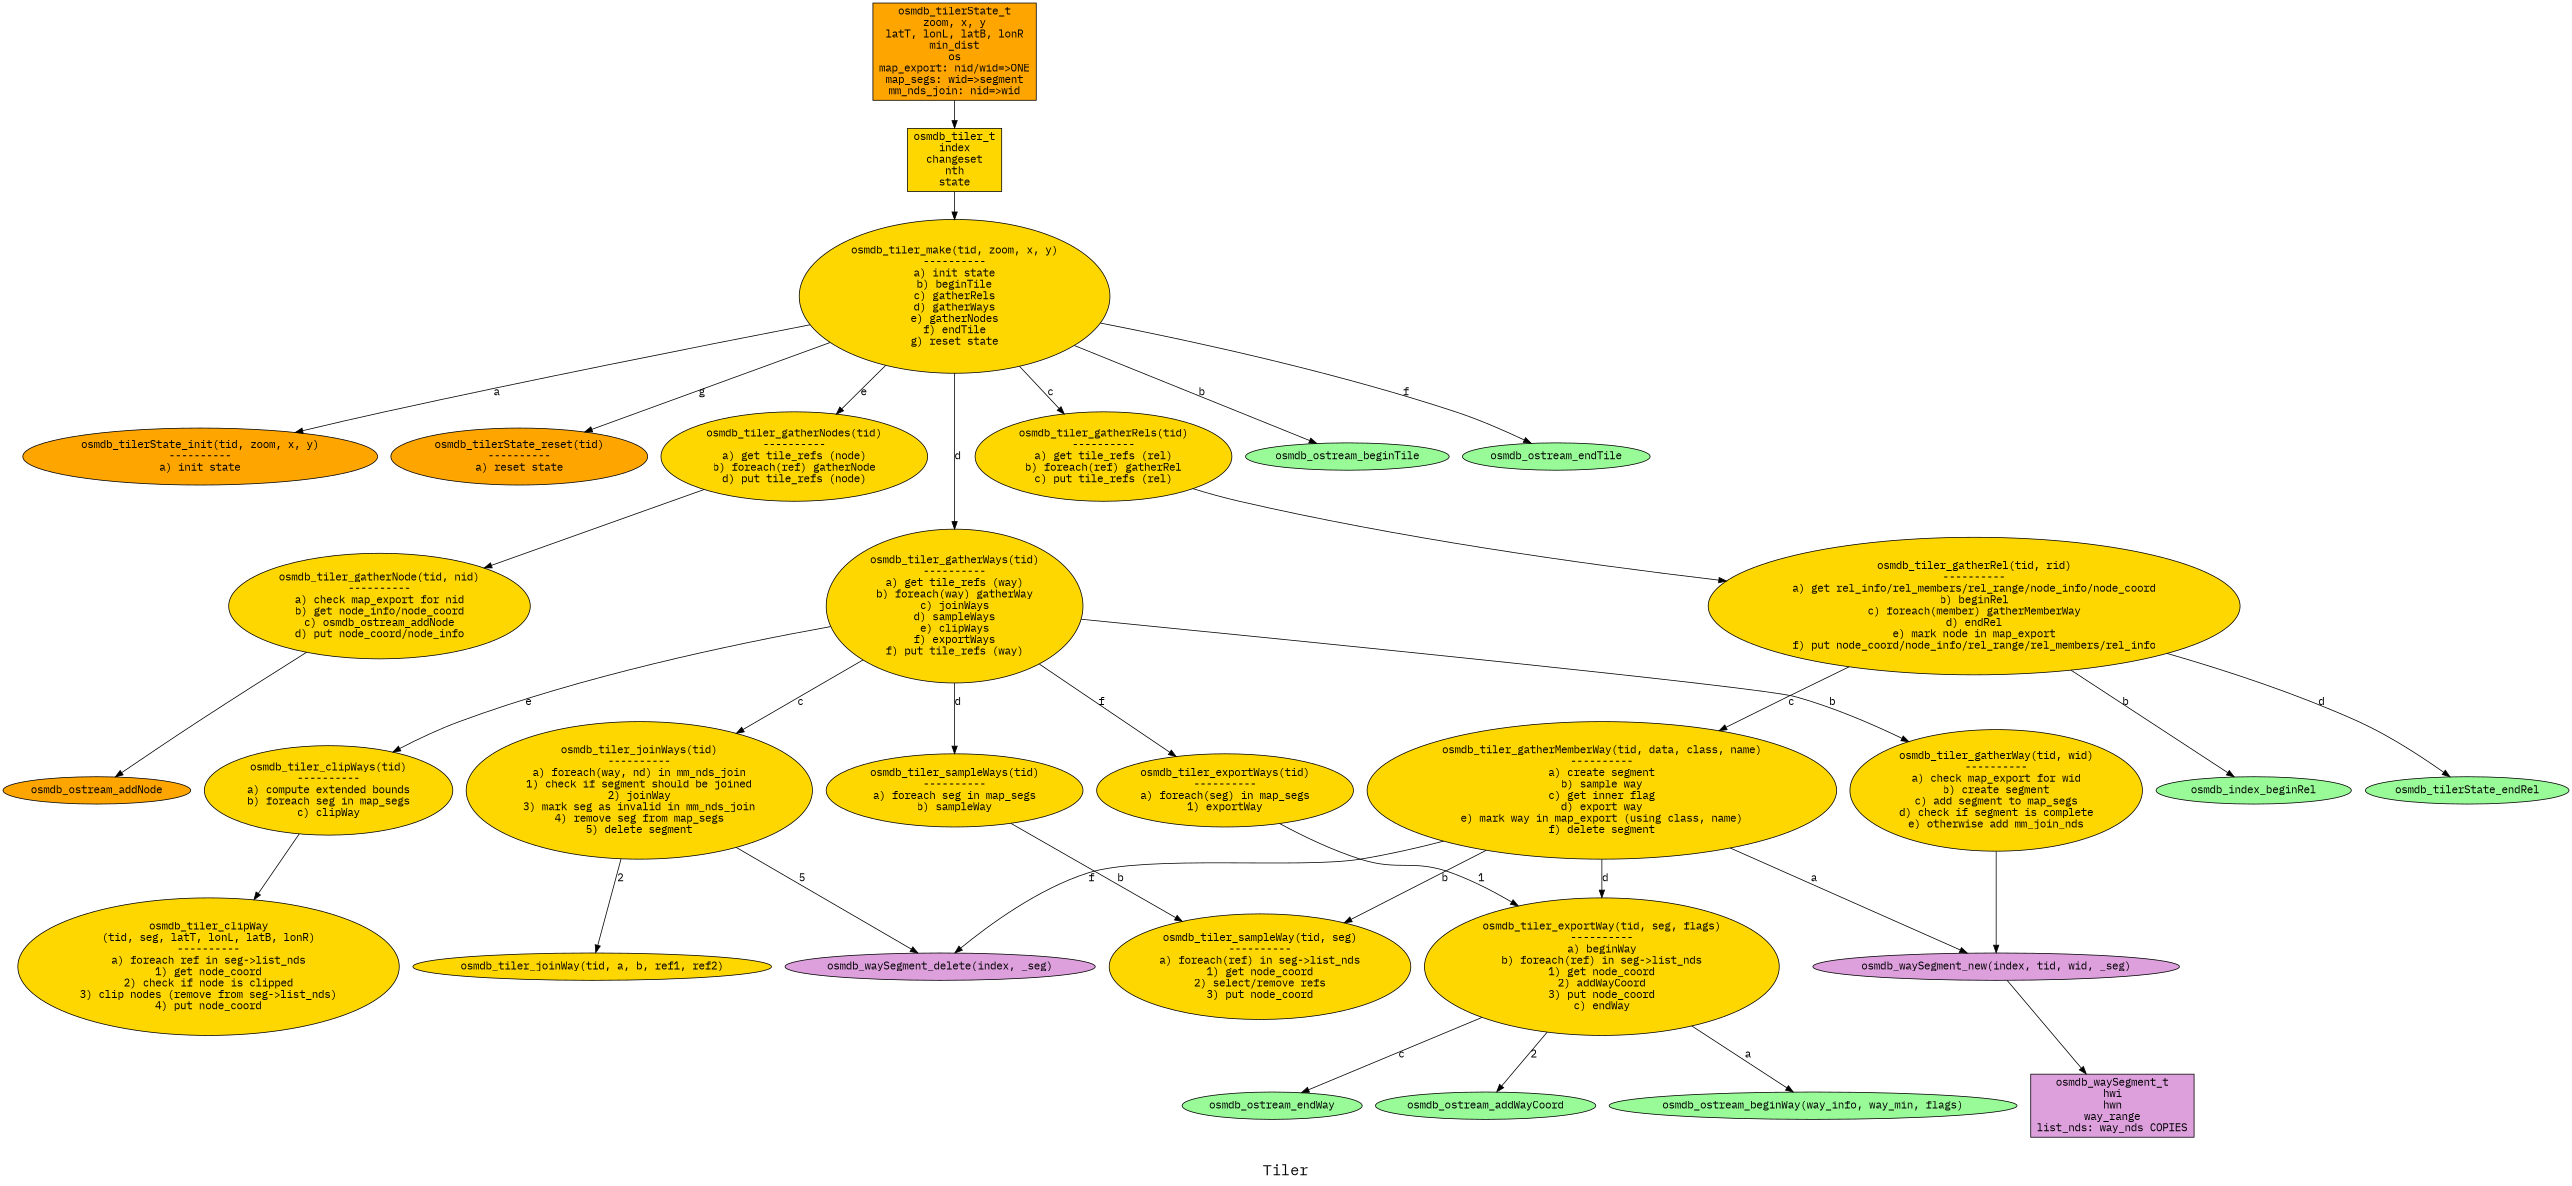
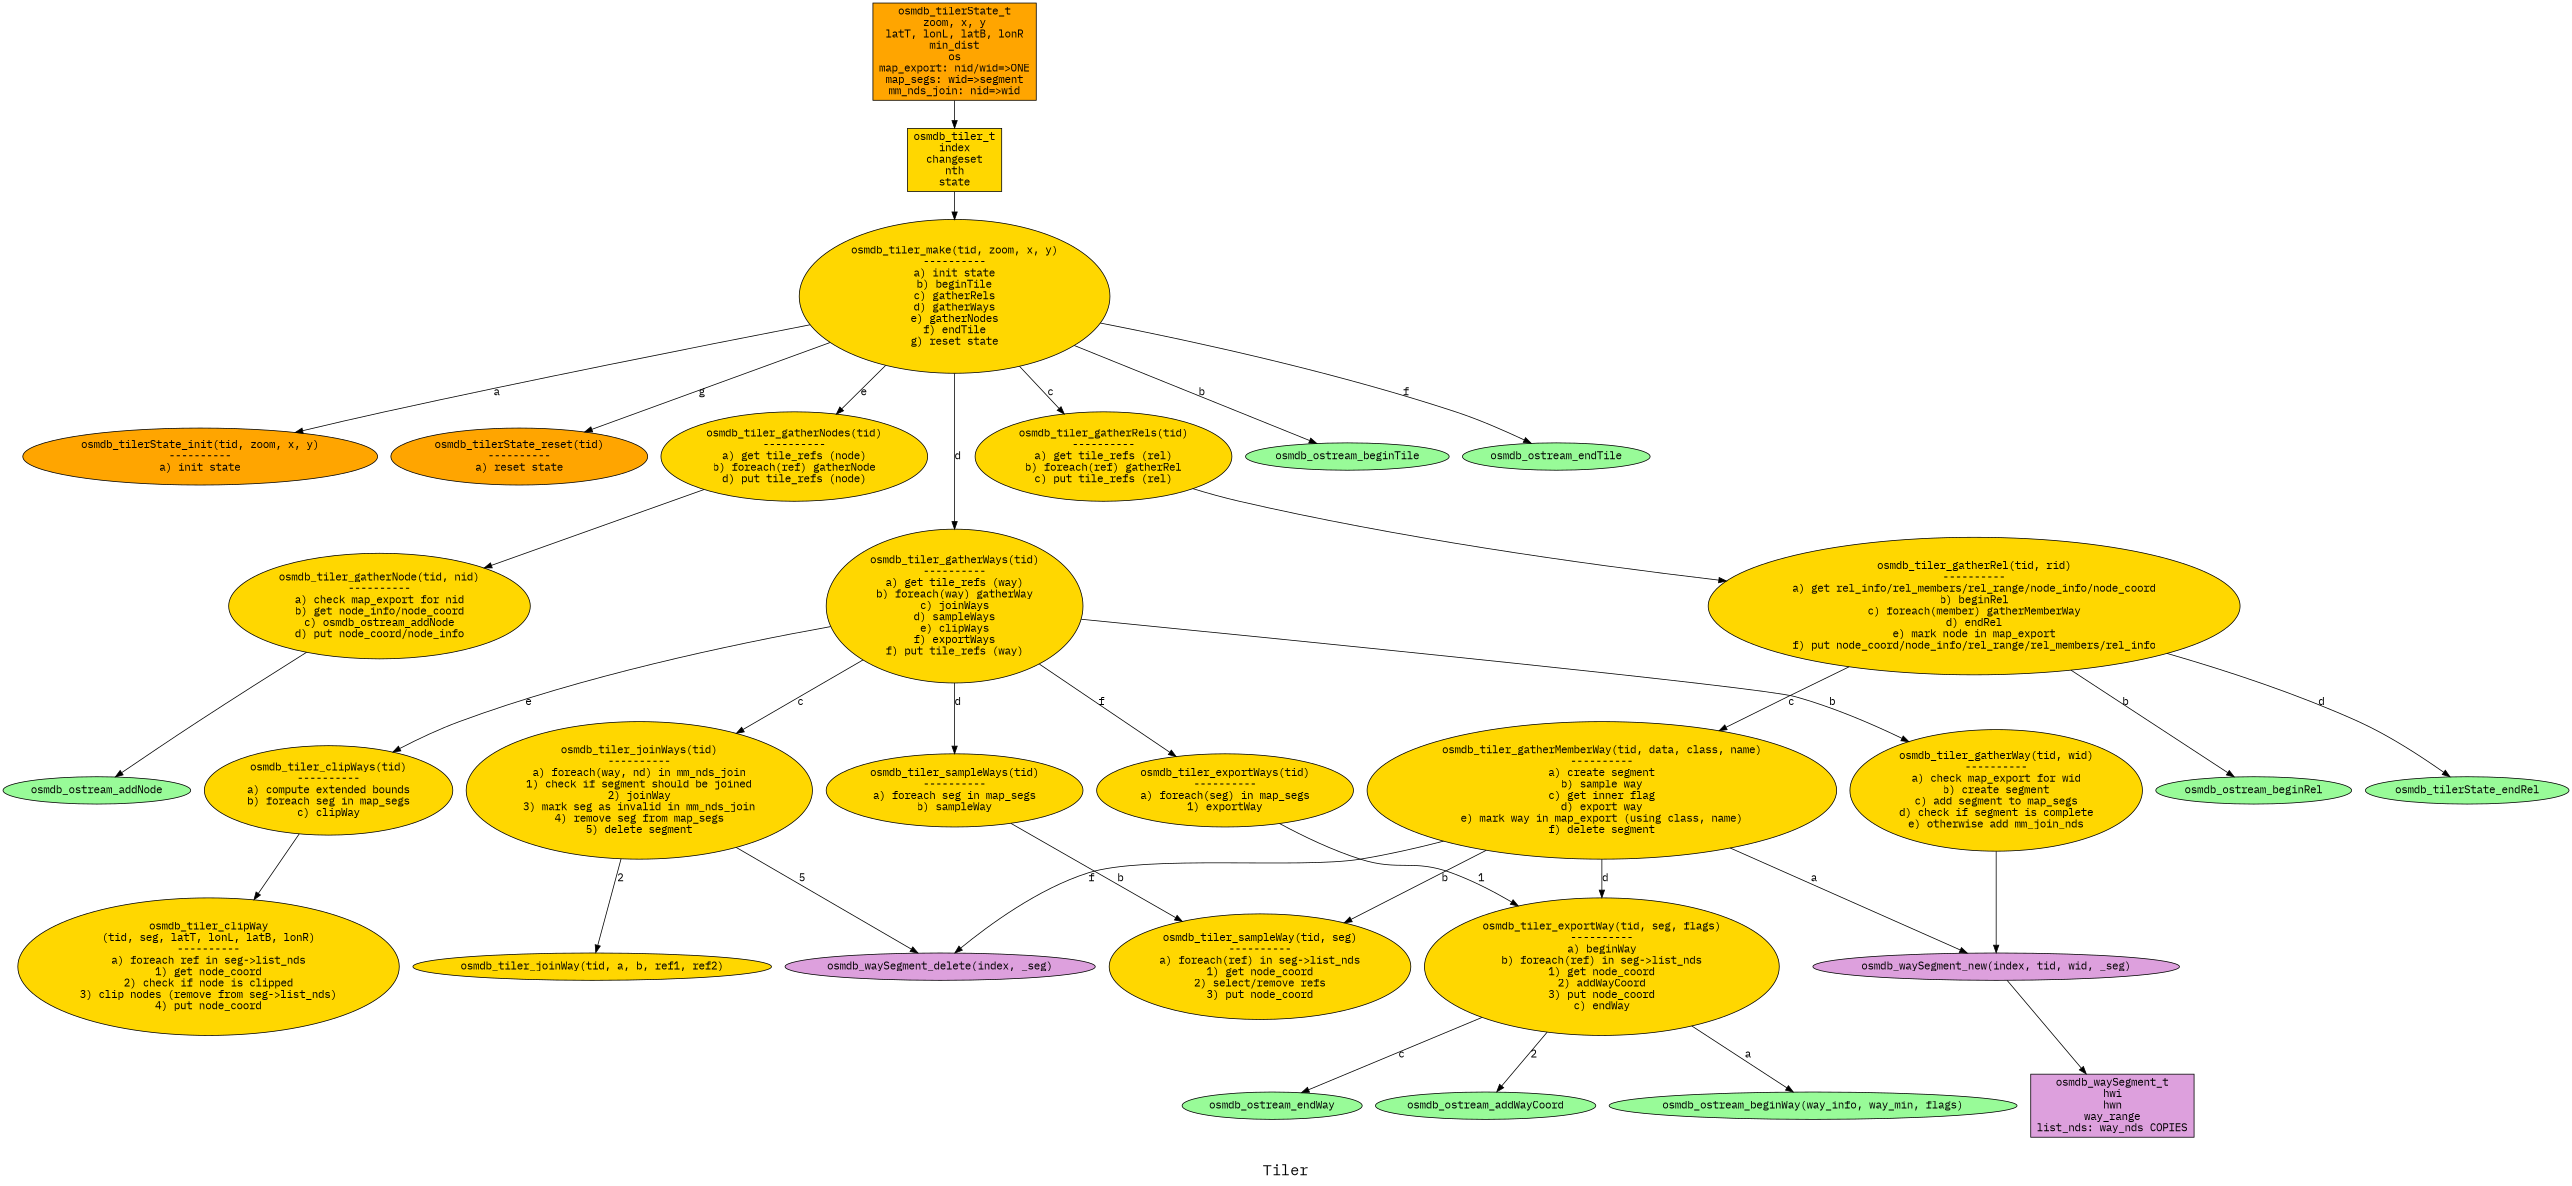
node "osmdb_ostream_addNode": fillcolor orange -> palegreen
node "osmdb_index_beginRel": label "osmdb_index_beginRel" -> "osmdb_ostream_beginRel"
